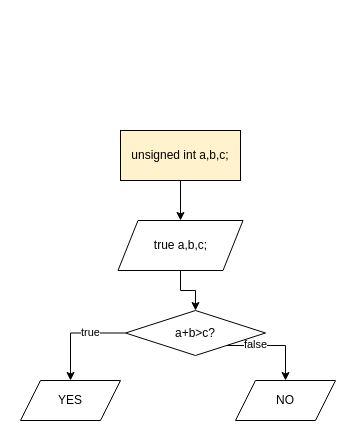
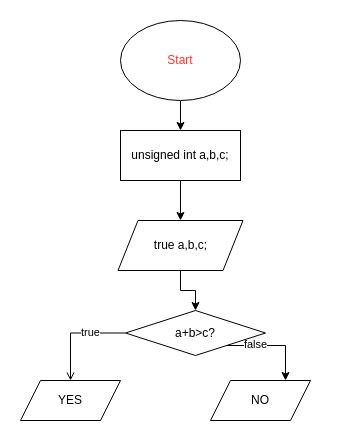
node "Start": added
edge "Start" -> "unsigned int a,b,c;": added
node "unsigned int a,b,c;": fillcolor #fff2cc -> #ffffff
edge "a+b>c?" -> "YES": arrowhead classic -> open
node "NO": moved (286, 401) -> (261, 401)
